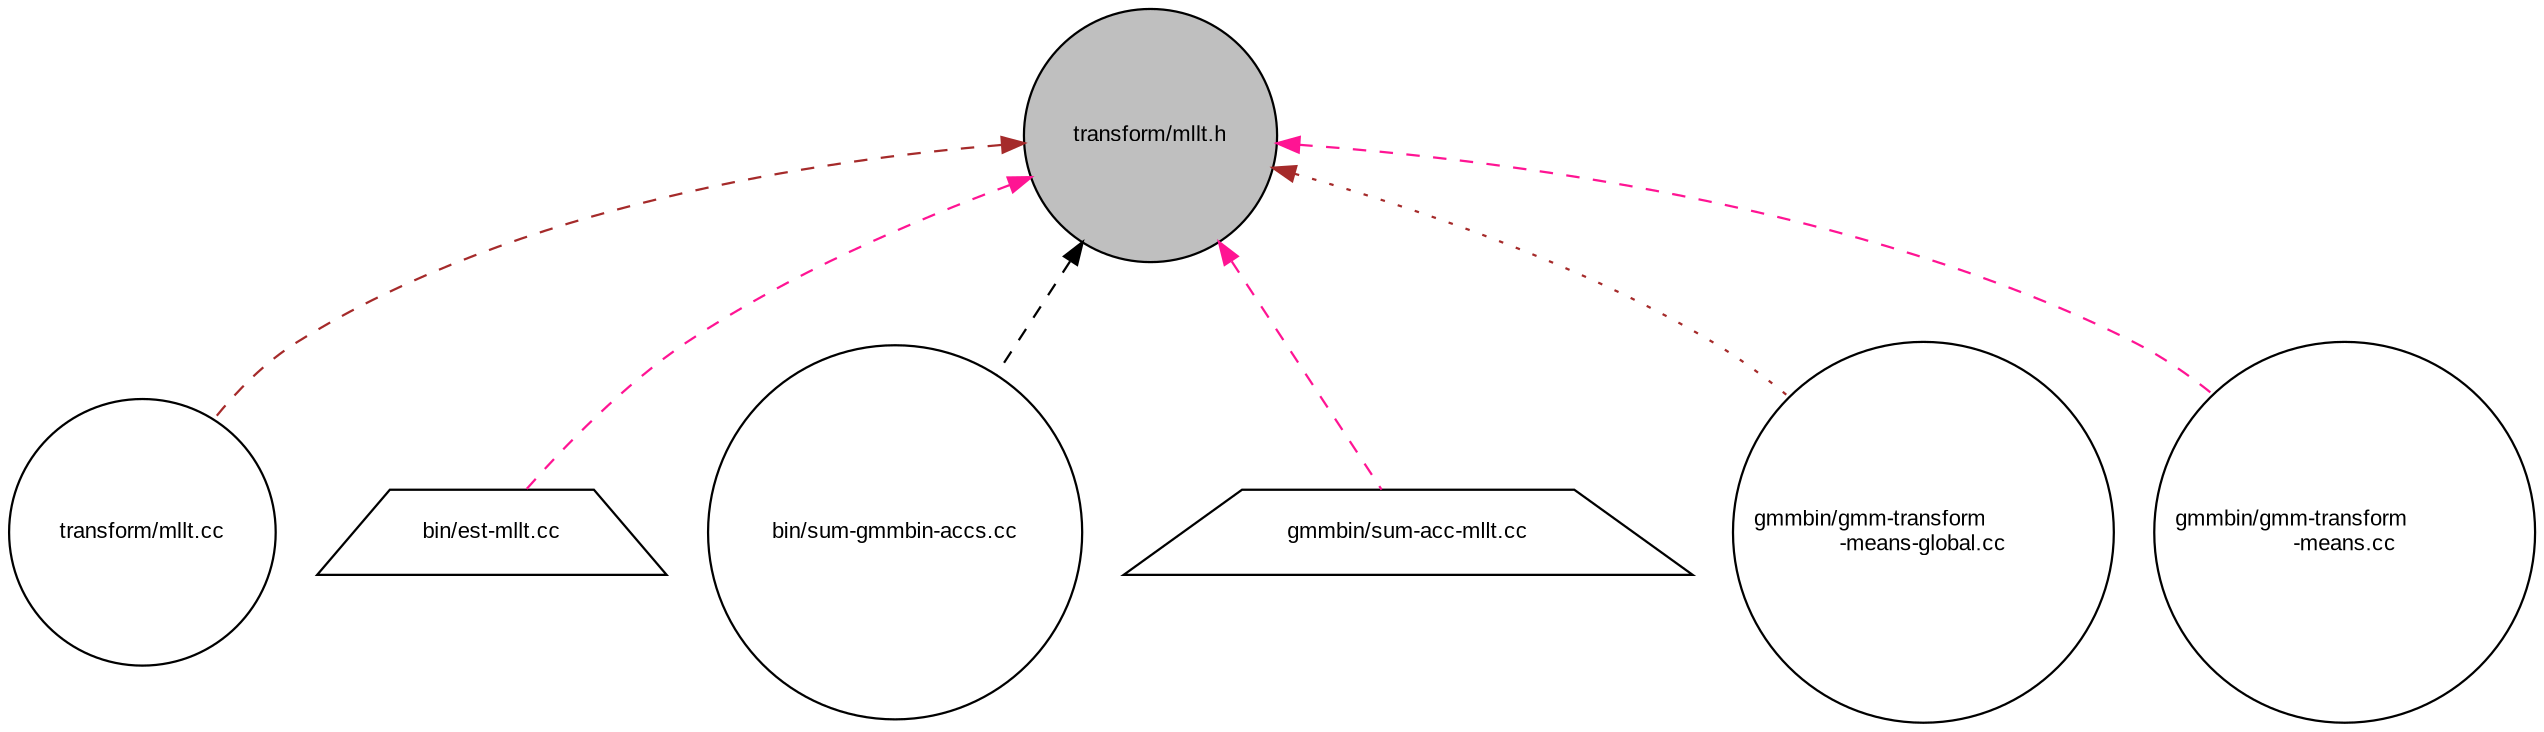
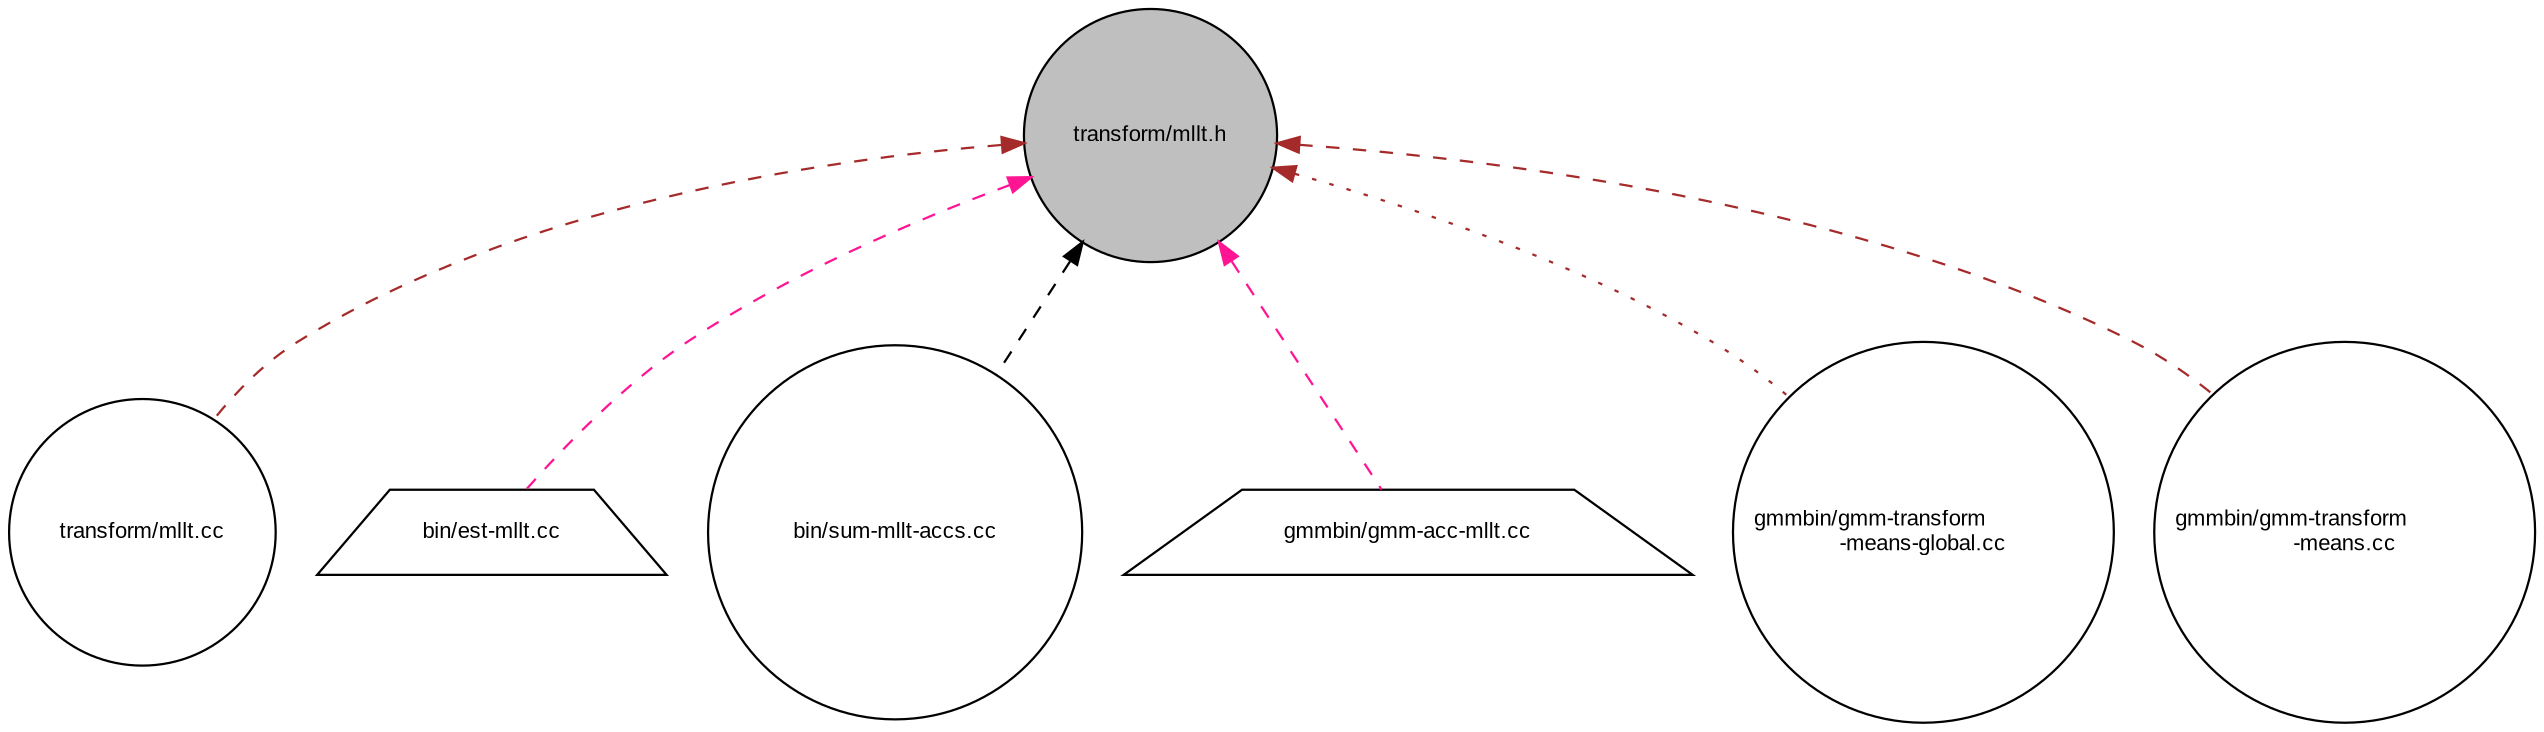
edge "gmmbin/gmm-transform -means.cc" -> "transform/mllt.h": color deeppink -> brown
node "bin/sum-gmmbin-accs.cc": label "bin/sum-gmmbin-accs.cc" -> "bin/sum-mllt-accs.cc"
node "gmmbin/sum-acc-mllt.cc": label "gmmbin/sum-acc-mllt.cc" -> "gmmbin/gmm-acc-mllt.cc"
